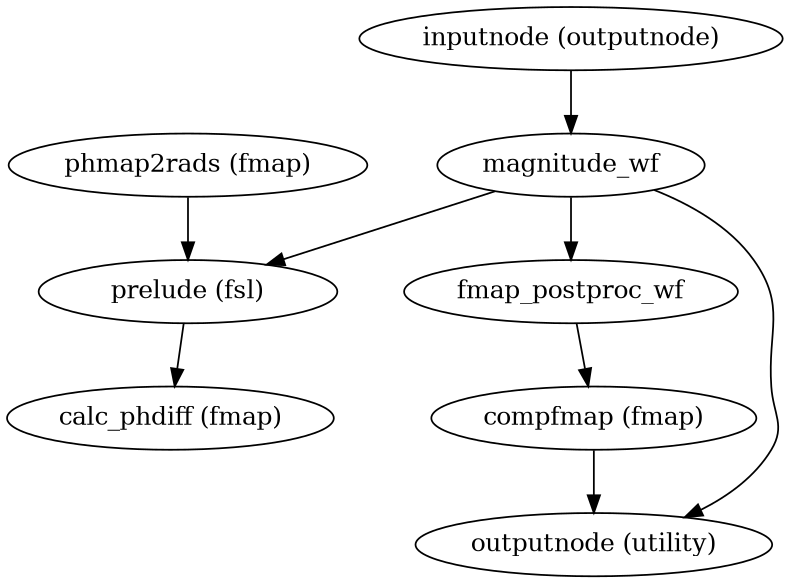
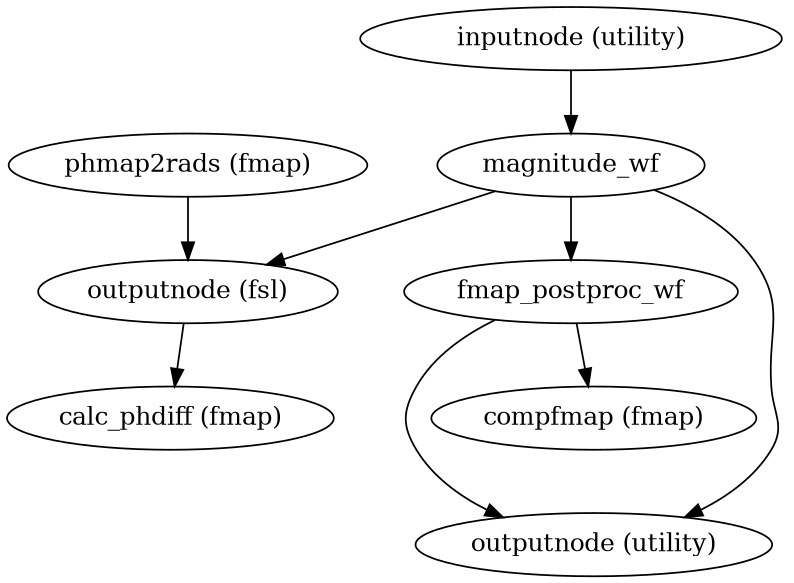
node "inputnode (outputnode)": label "inputnode (outputnode)" -> "inputnode (utility)"
node "prelude (fsl)": label "prelude (fsl)" -> "outputnode (fsl)"
edge "compfmap (fmap)" -> "outputnode (utility)": now "fmap_postproc_wf" -> "outputnode (utility)"
